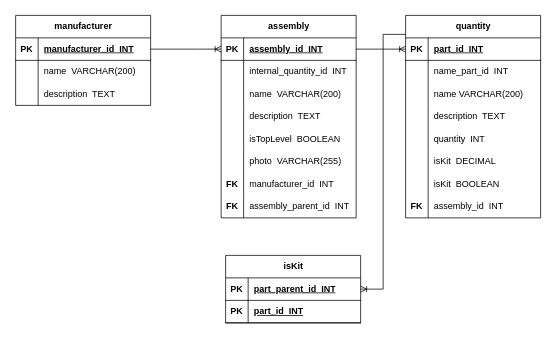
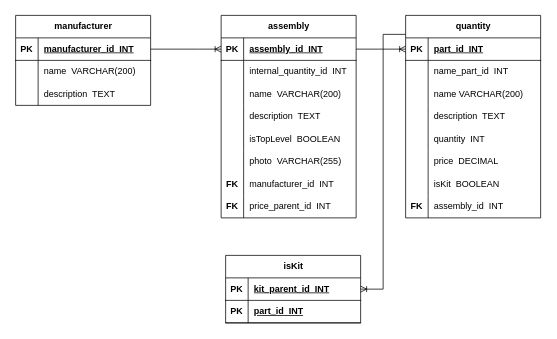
node "isKit DECIMAL": label "isKit DECIMAL" -> "price DECIMAL"
node "assembly_parent_id INT": label "assembly_parent_id INT" -> "price_parent_id INT"
node "part_parent_id INT": label "part_parent_id INT" -> "kit_parent_id INT"
